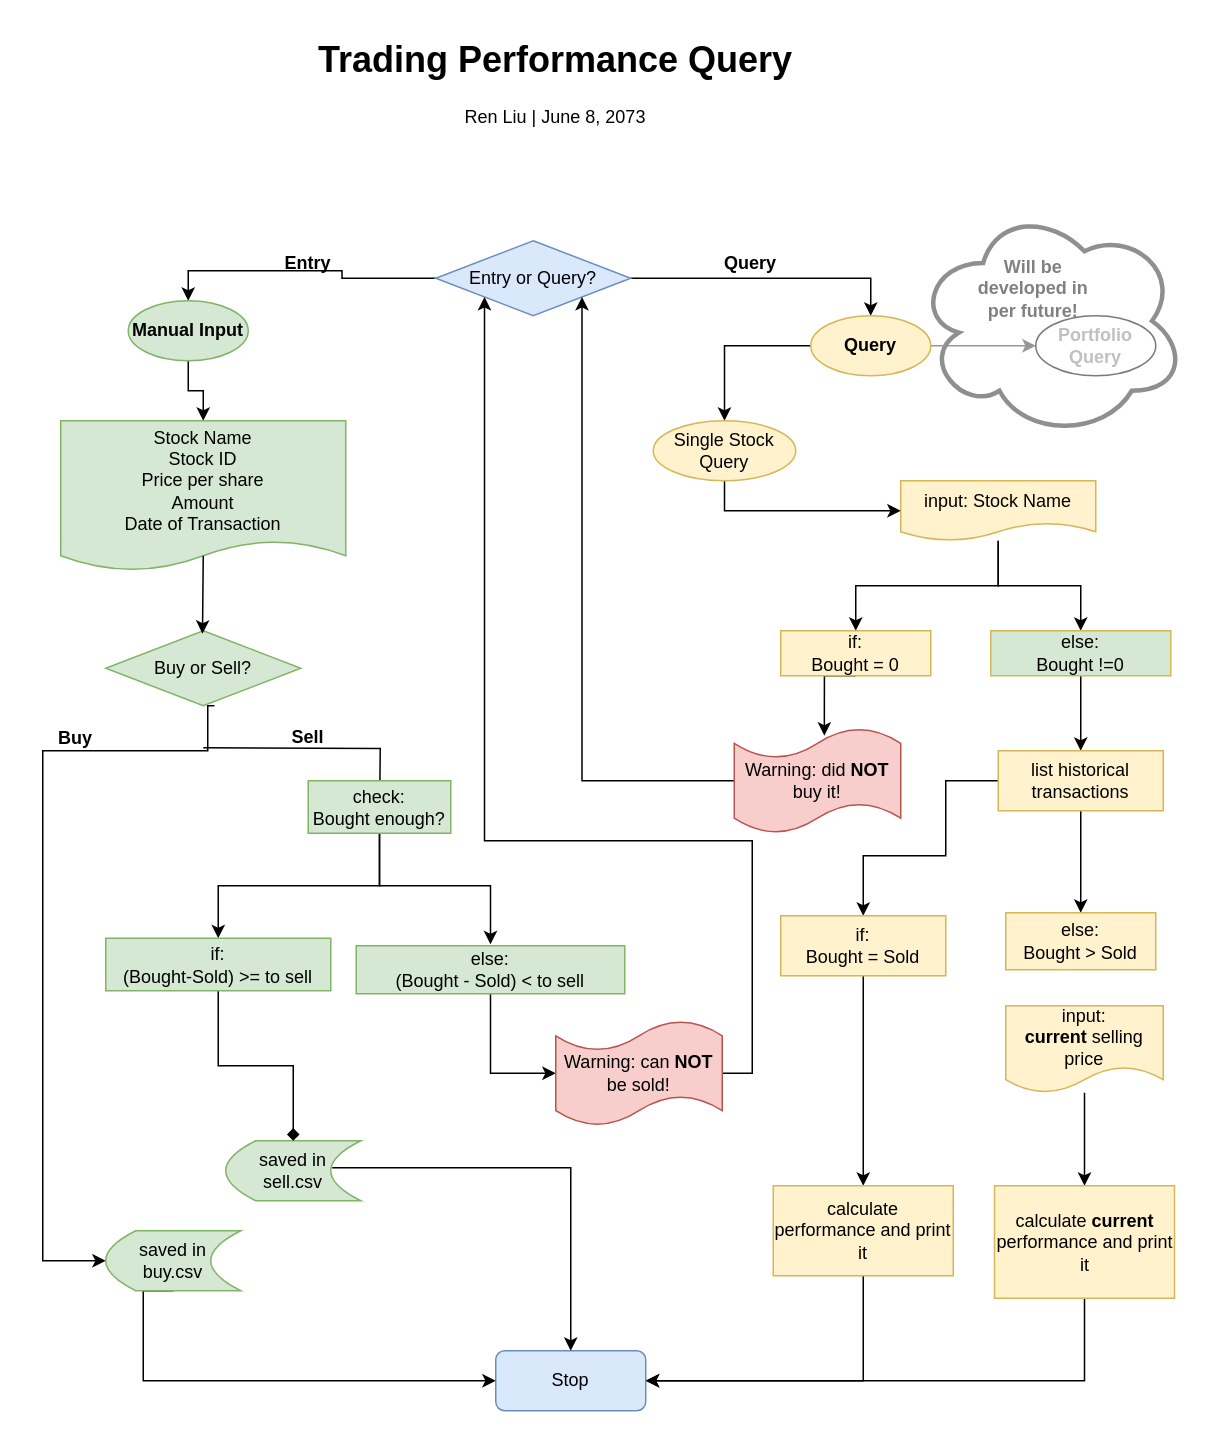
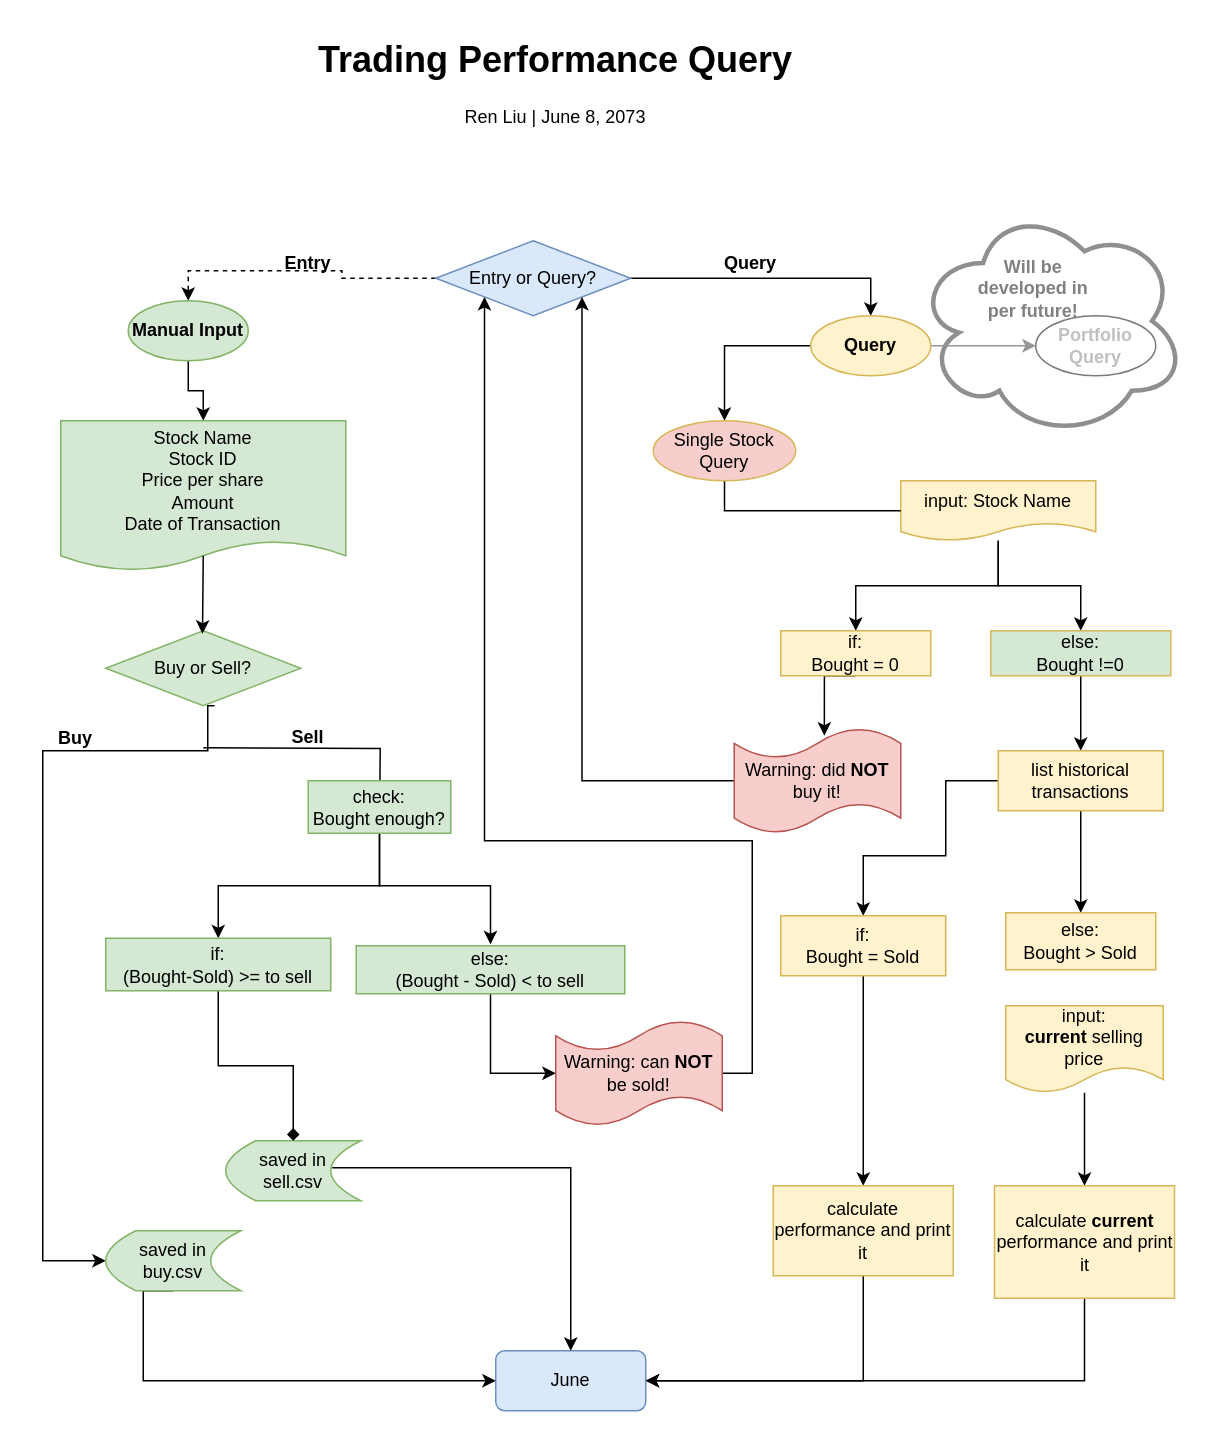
edge "Entry or Query?" -> "Manual Input": style solid -> dashed
node "Single Stock Query": fillcolor #fff2cc -> #f8cecc
edge "Single Stock Query" -> "input: Stock Name": arrowhead classic -> none
node "Stop": label "Stop" -> "June"
